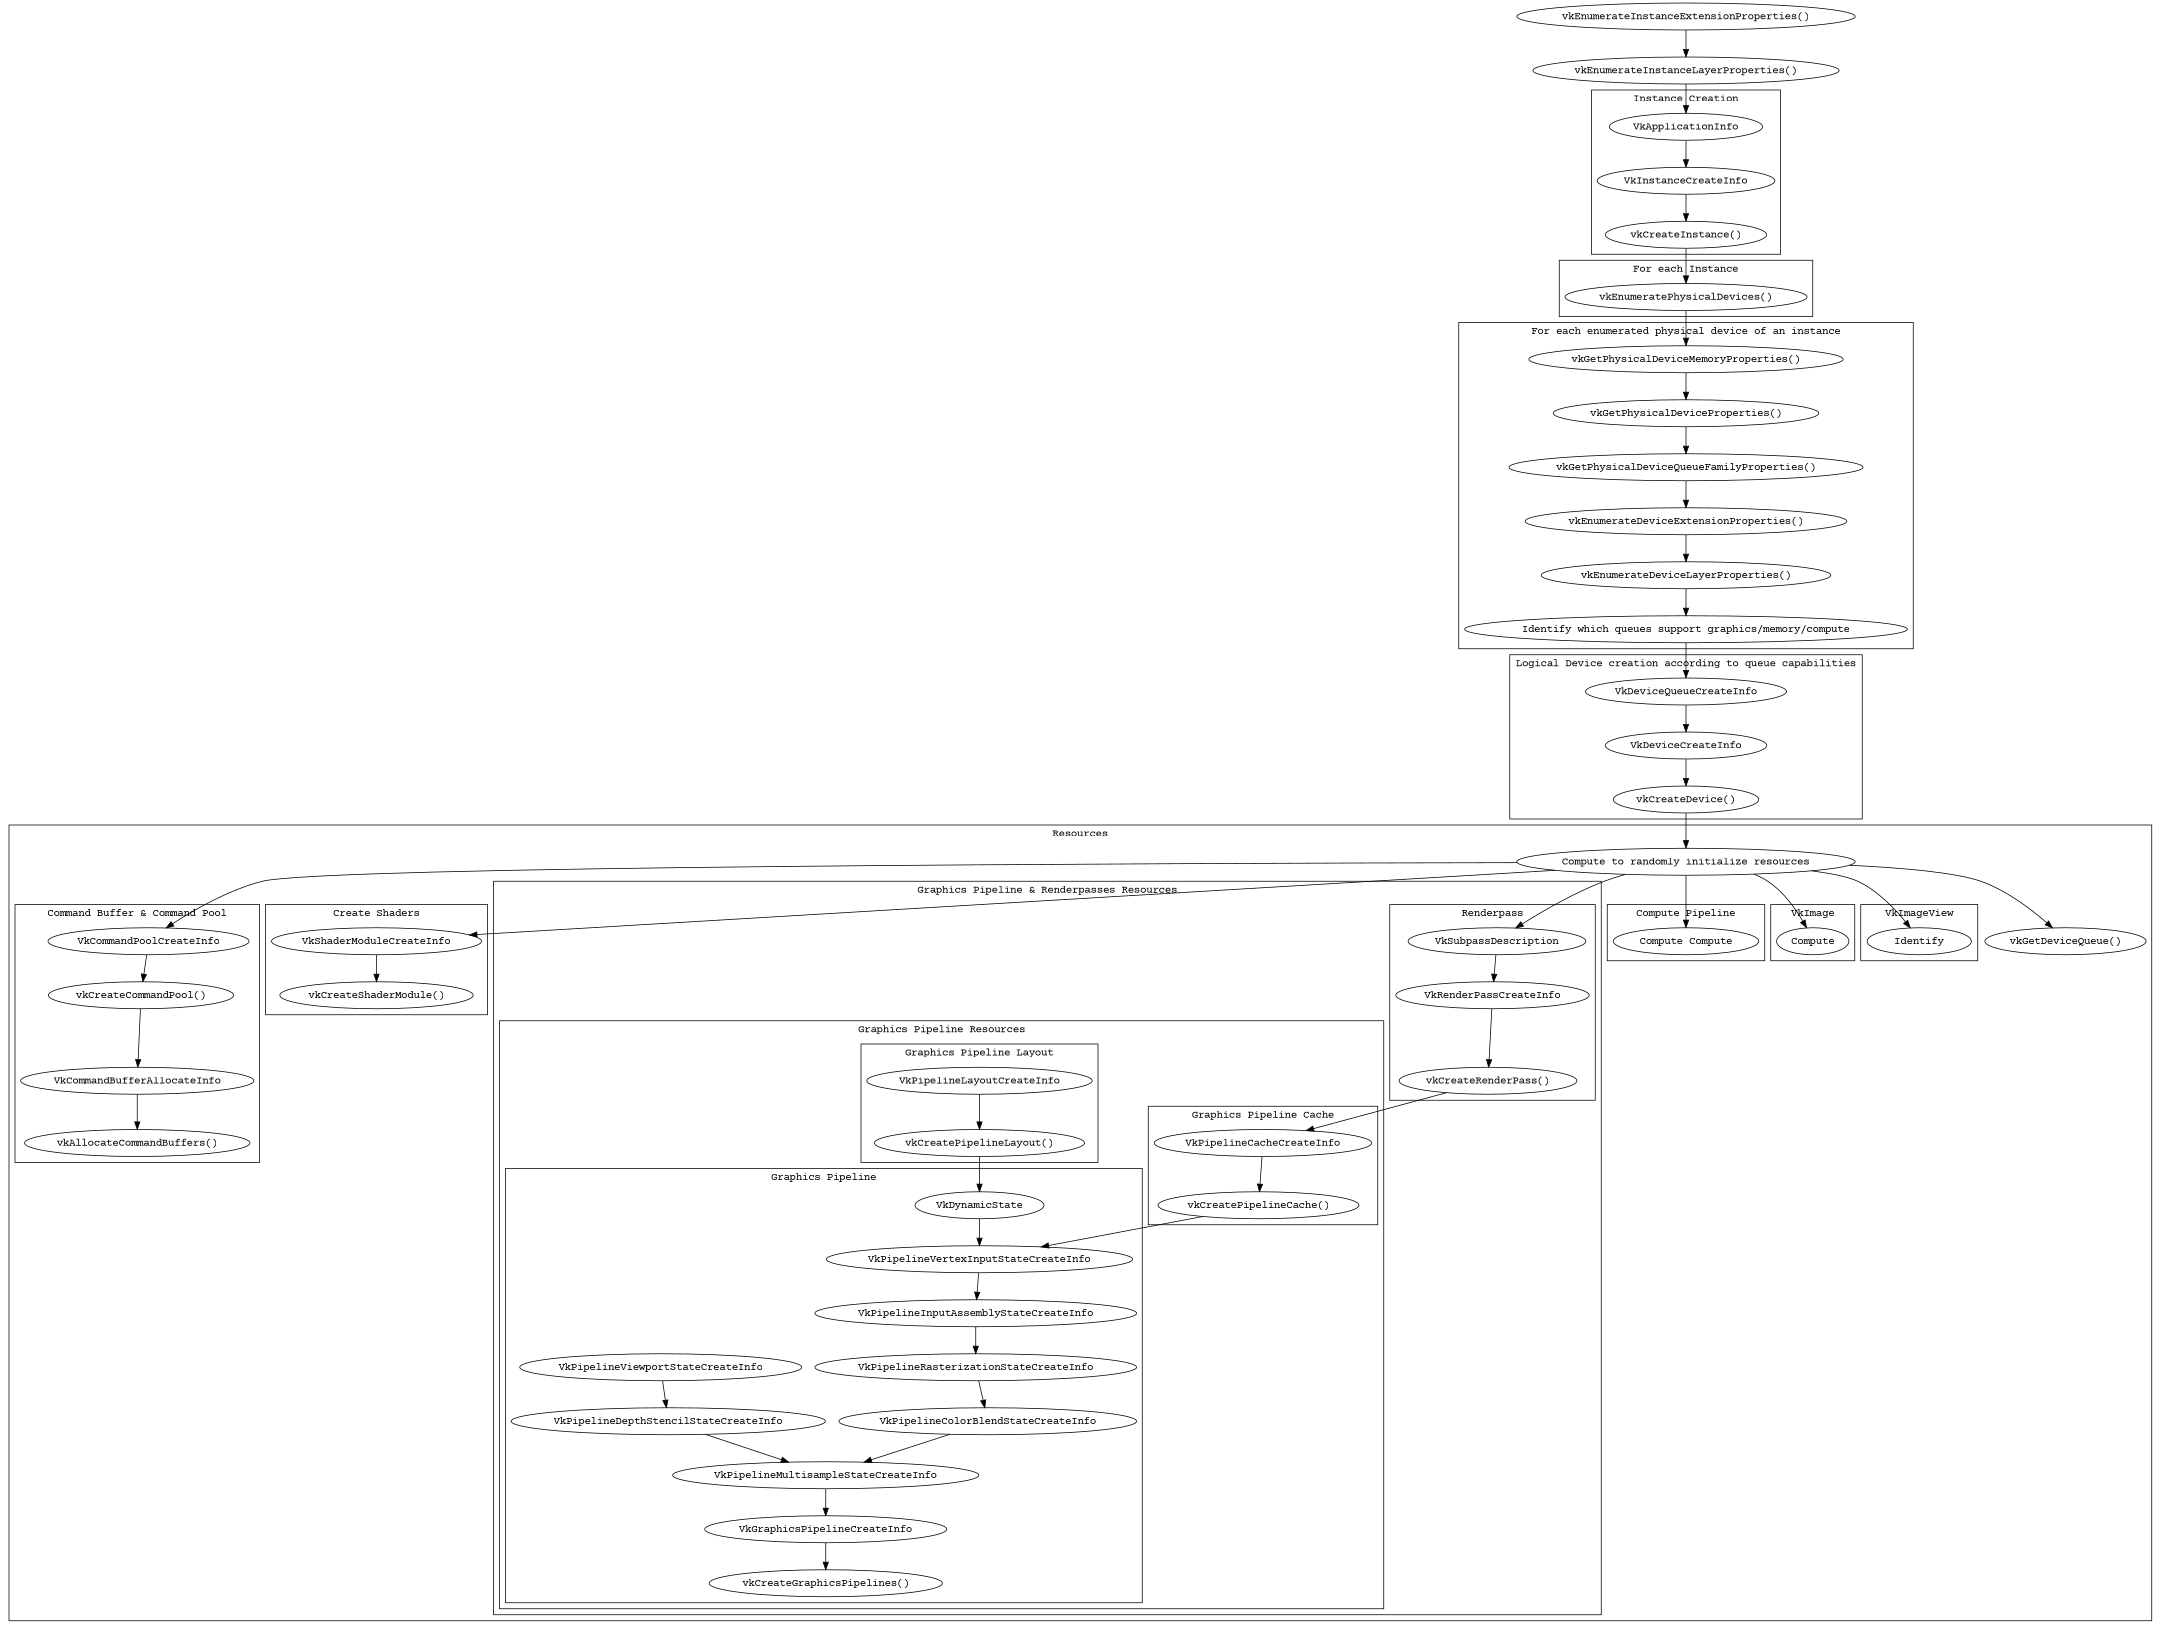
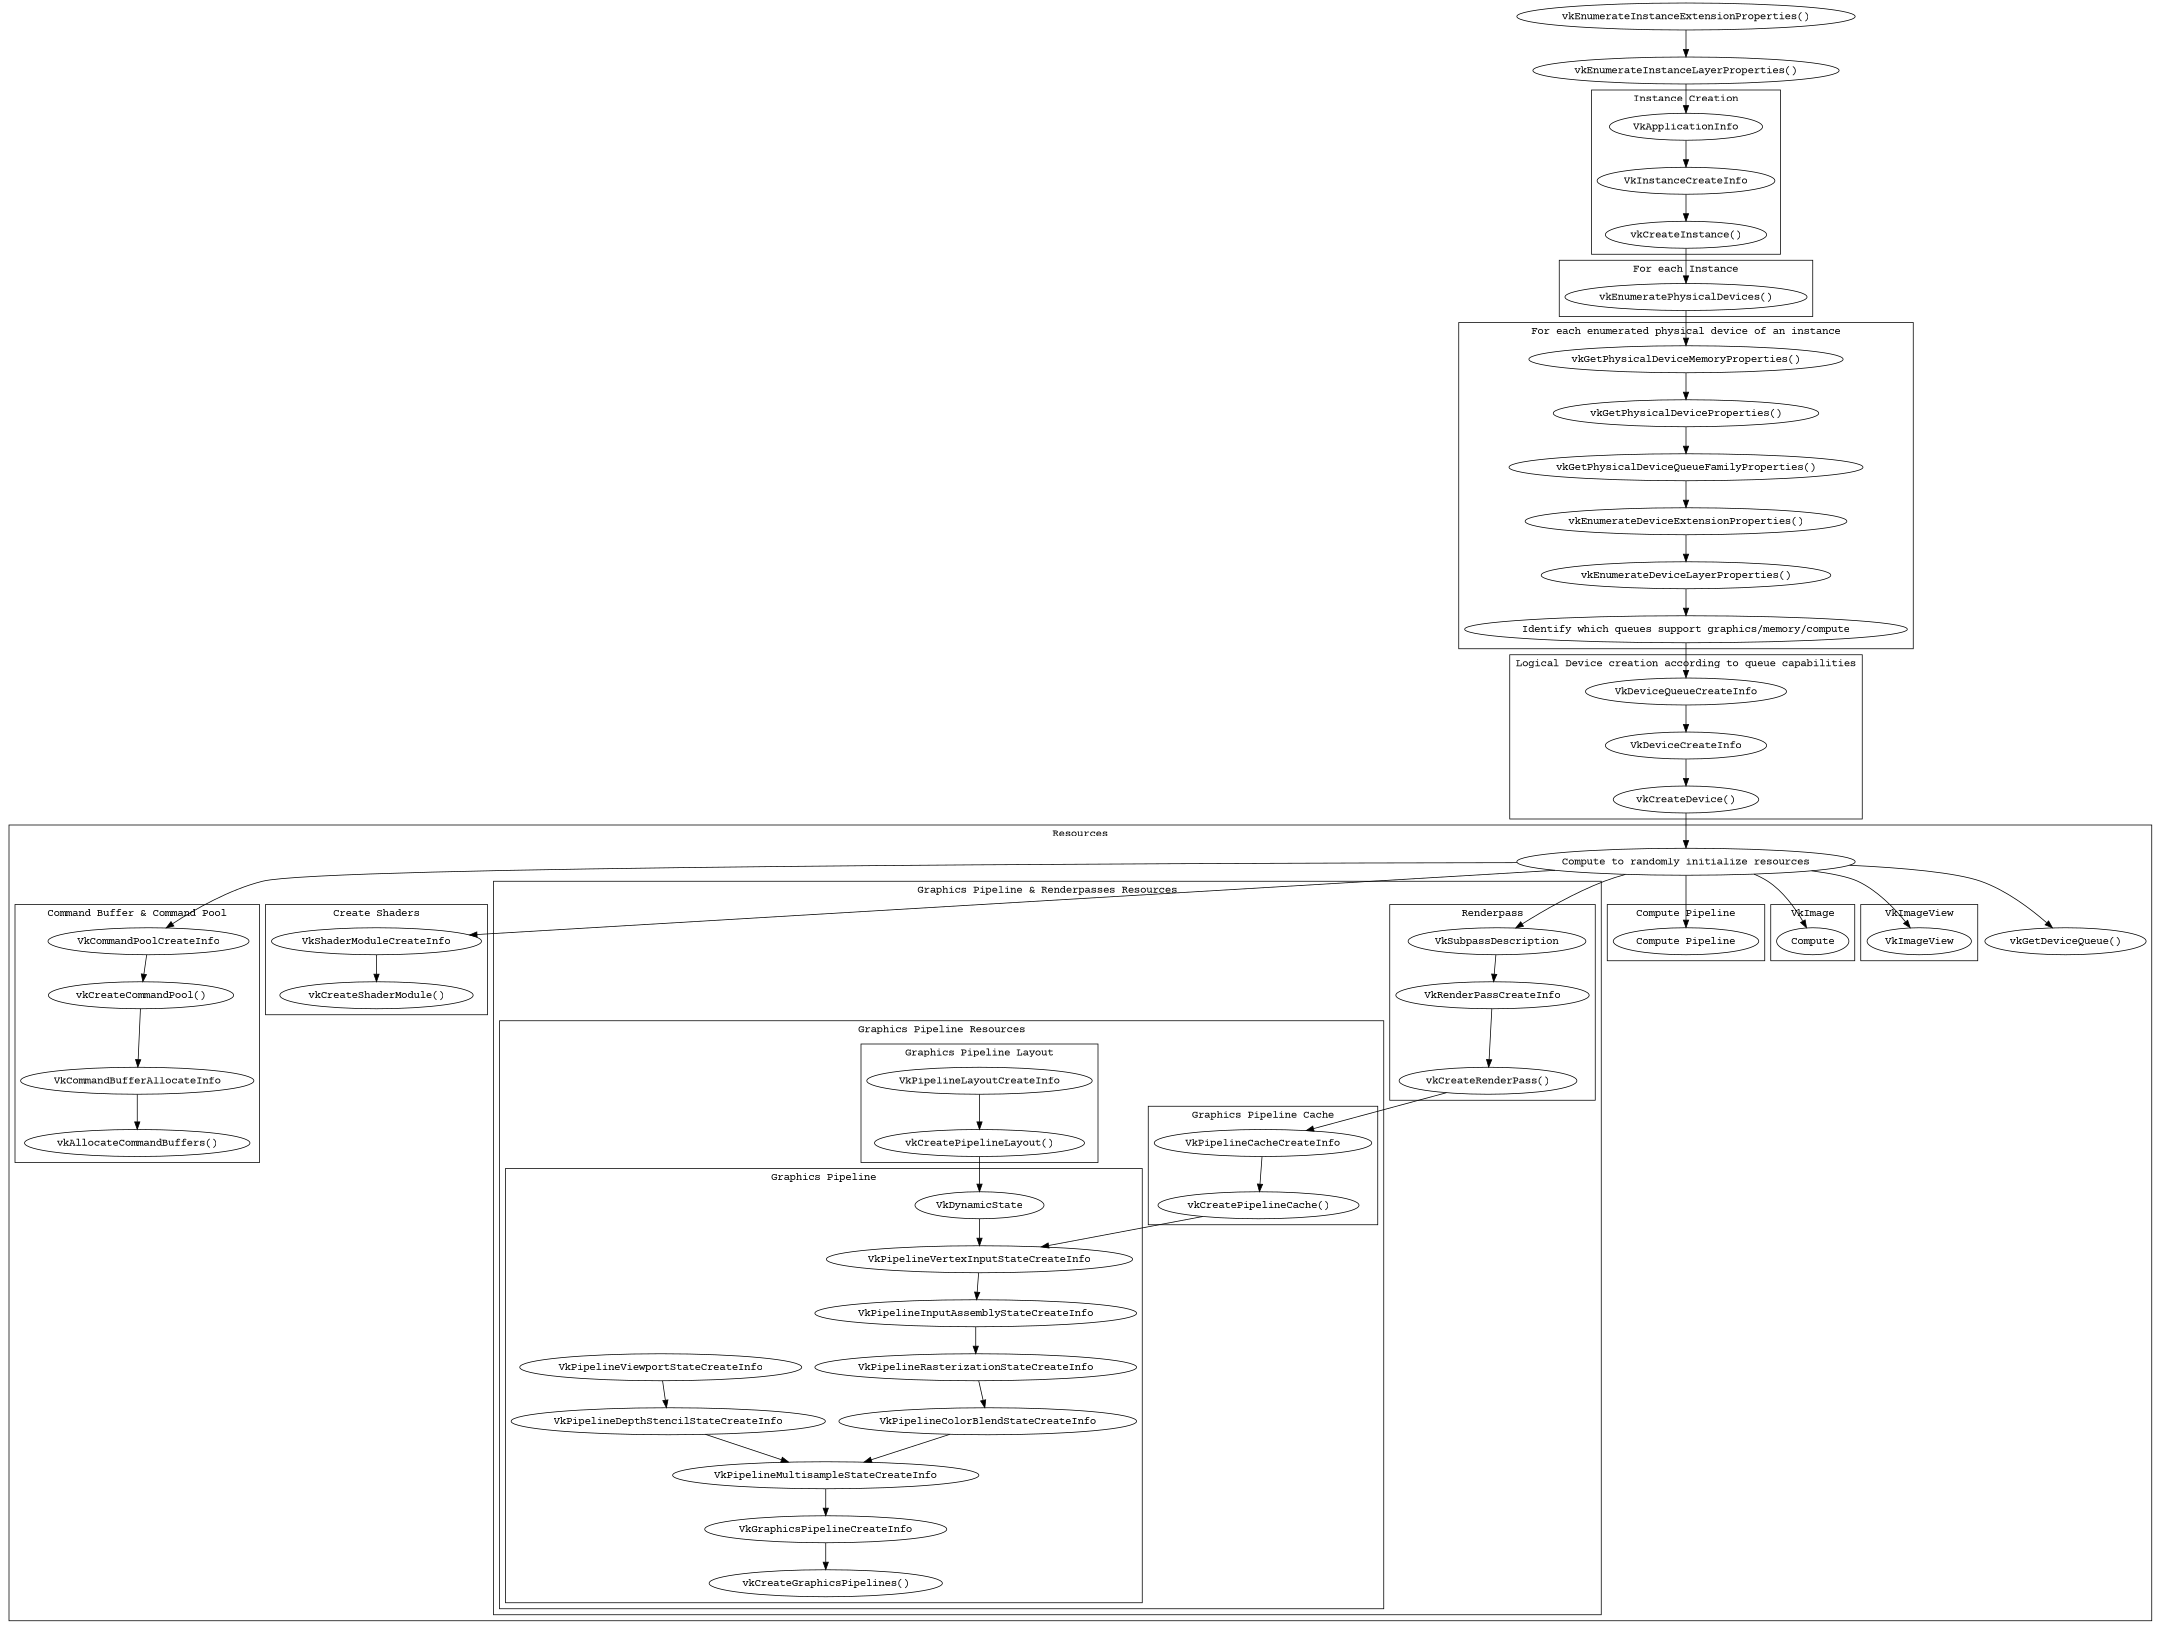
node "Compute Compute": label "Compute Compute" -> "Compute Pipeline"
node "Identify": label "Identify" -> "VkImageView"
